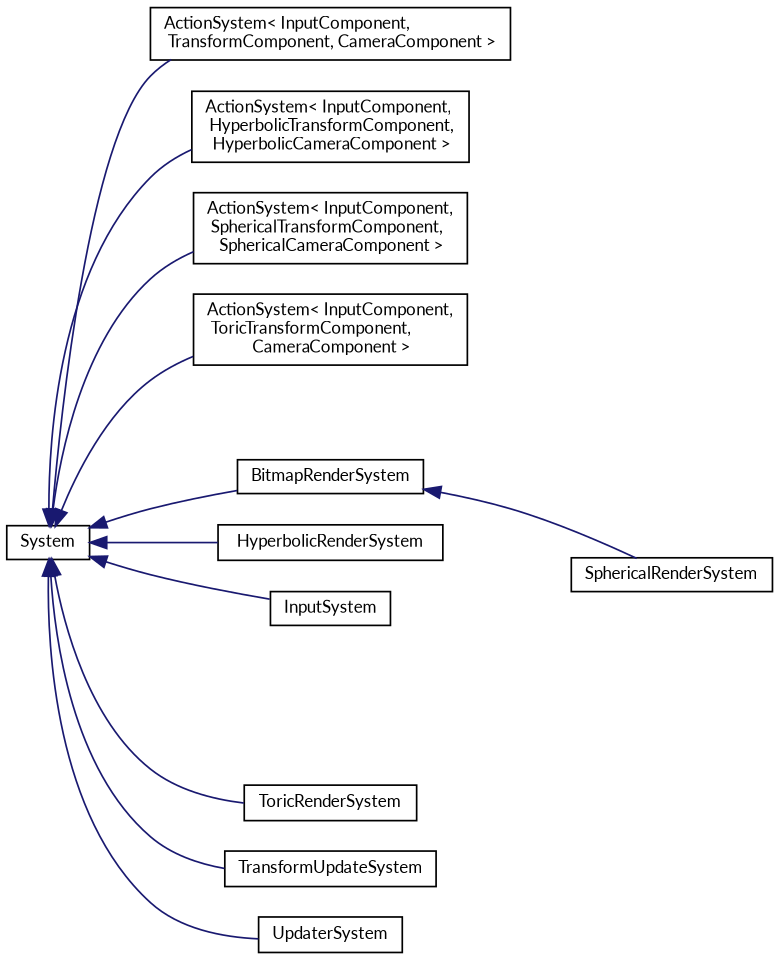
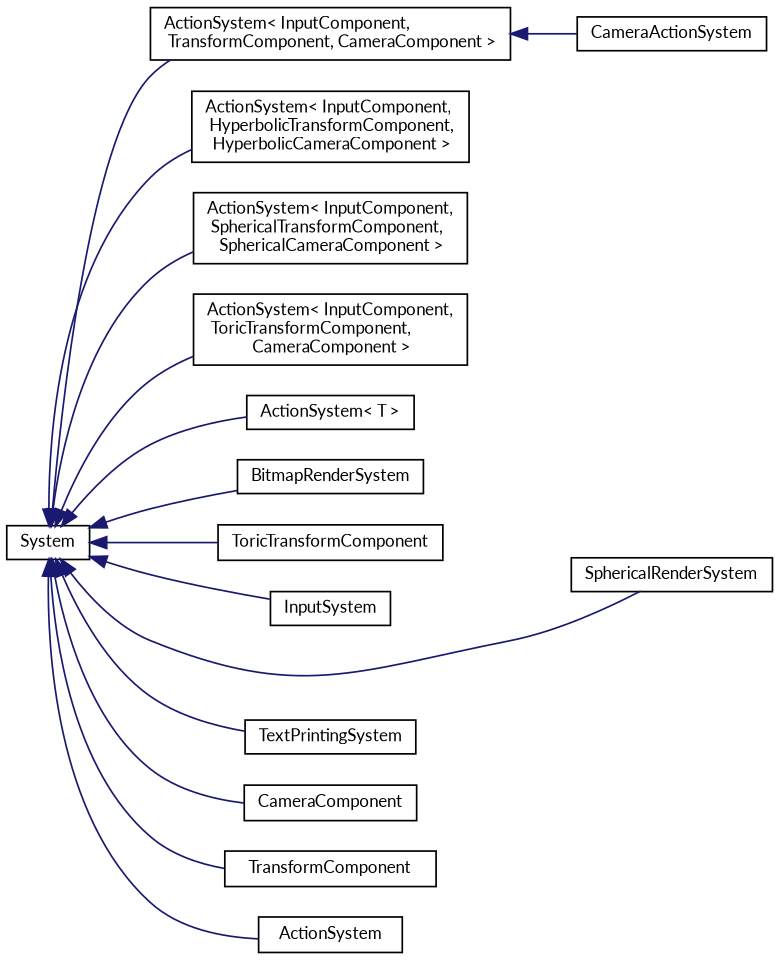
node "CameraActionSystem": added
node "ActionSystem< T >": added
edge "SphericalRenderSystem" -> "BitmapRenderSystem": now "SphericalRenderSystem" -> "System"
node "HyperbolicRenderSystem": label "HyperbolicRenderSystem" -> "ToricTransformComponent"
node "TextPrintingSystem": added
node "ToricRenderSystem": label "ToricRenderSystem" -> "CameraComponent"
node "TransformUpdateSystem": label "TransformUpdateSystem" -> "TransformComponent"
node "UpdaterSystem": label "UpdaterSystem" -> "ActionSystem"
